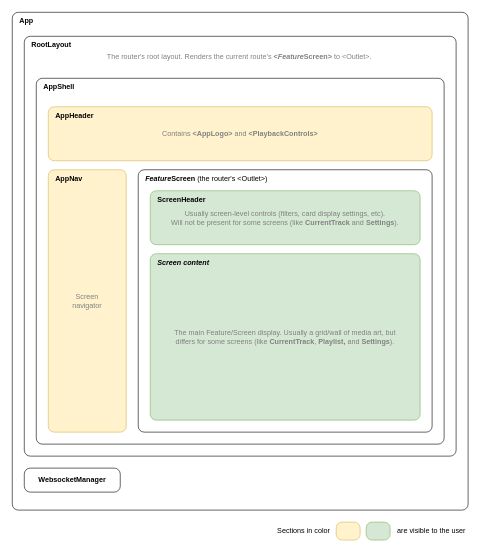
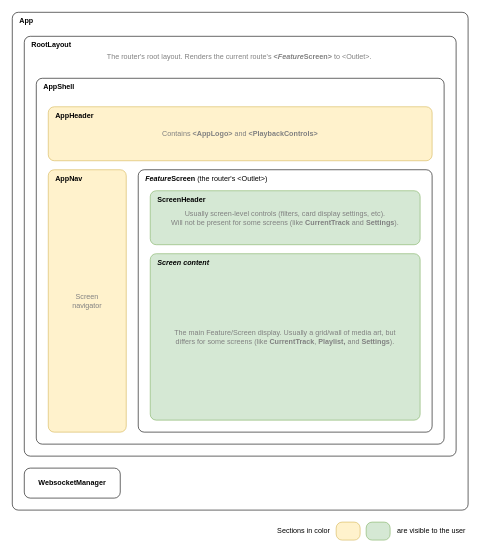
node "WebsocketManager": size 96x24 -> 96x30
